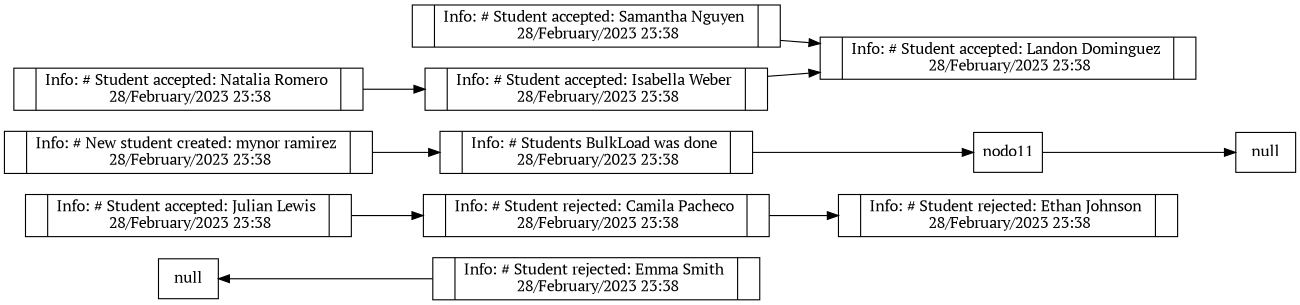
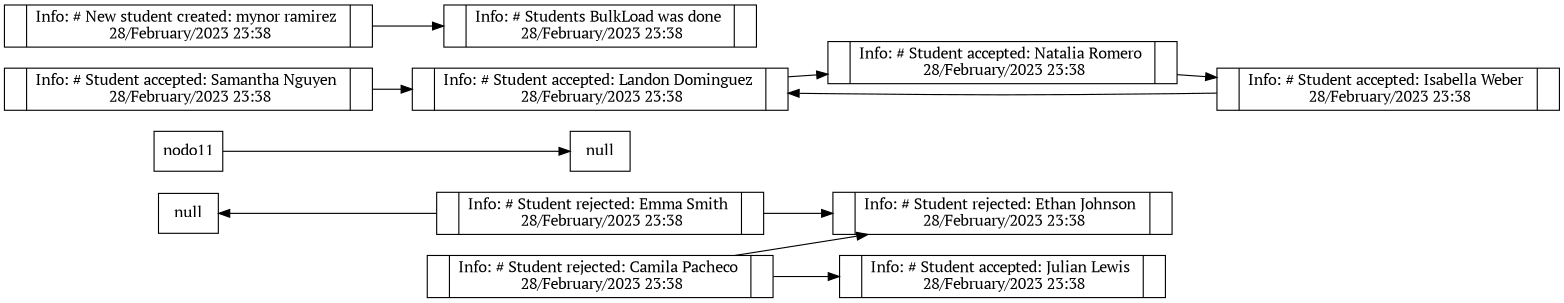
edge "Info: # Student accepted: Landon Dominguez" -> "Info: # Student accepted: Natalia Romero": added
edge "Info: # Students BulkLoad was done" -> "nodo11": removed
edge "Info: # Student rejected: Emma Smith" -> "Info: # Student rejected: Ethan Johnson": added
edge "Info: # Student accepted: Julian Lewis" -> "Info: # Student rejected: Camila Pacheco": reversed
